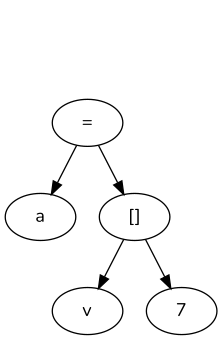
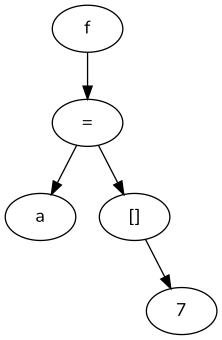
node "f": added
node "v": removed
